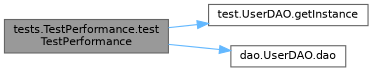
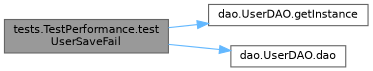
node "test.UserDAO.getInstance": label "test.UserDAO.getInstance" -> "dao.UserDAO.getInstance"
node "tests.TestPerformance.test TestPerformance": label "tests.TestPerformance.test TestPerformance" -> "tests.TestPerformance.test UserSaveFail"
